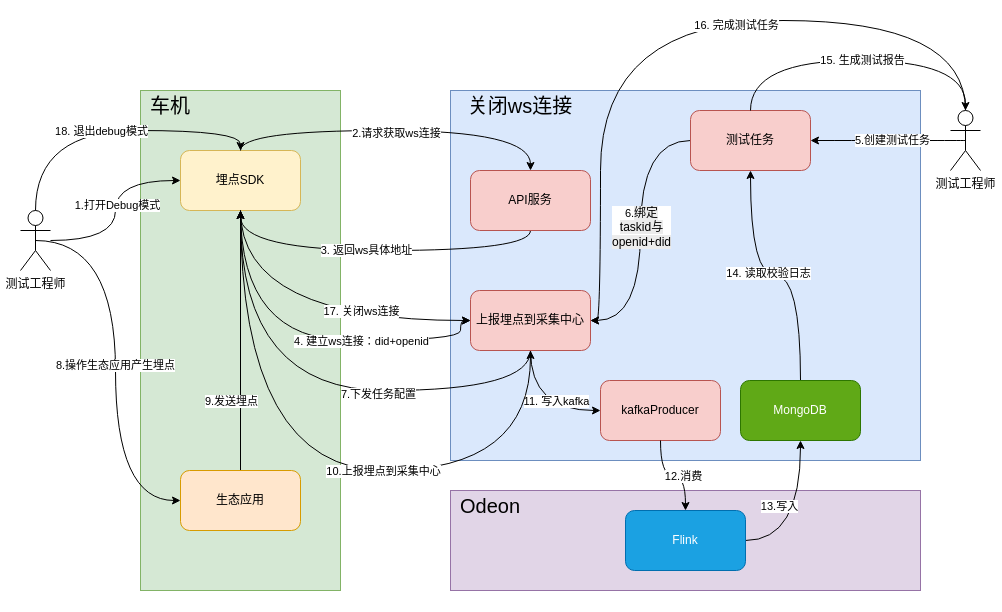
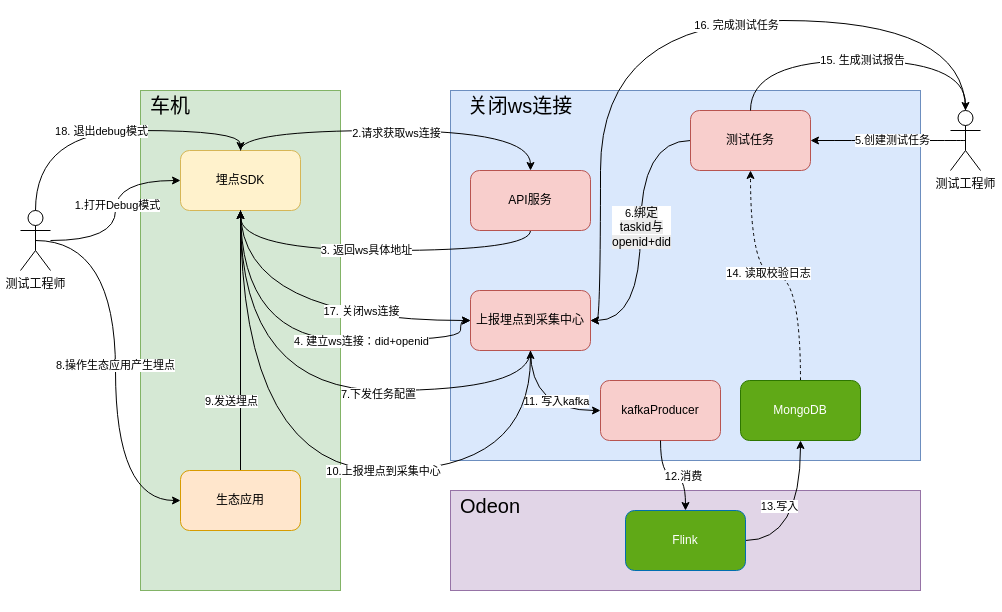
edge "MongoDB" -> "测试任务": style solid -> dashed
node "Flink": fillcolor #1ba1e2 -> #60a917
